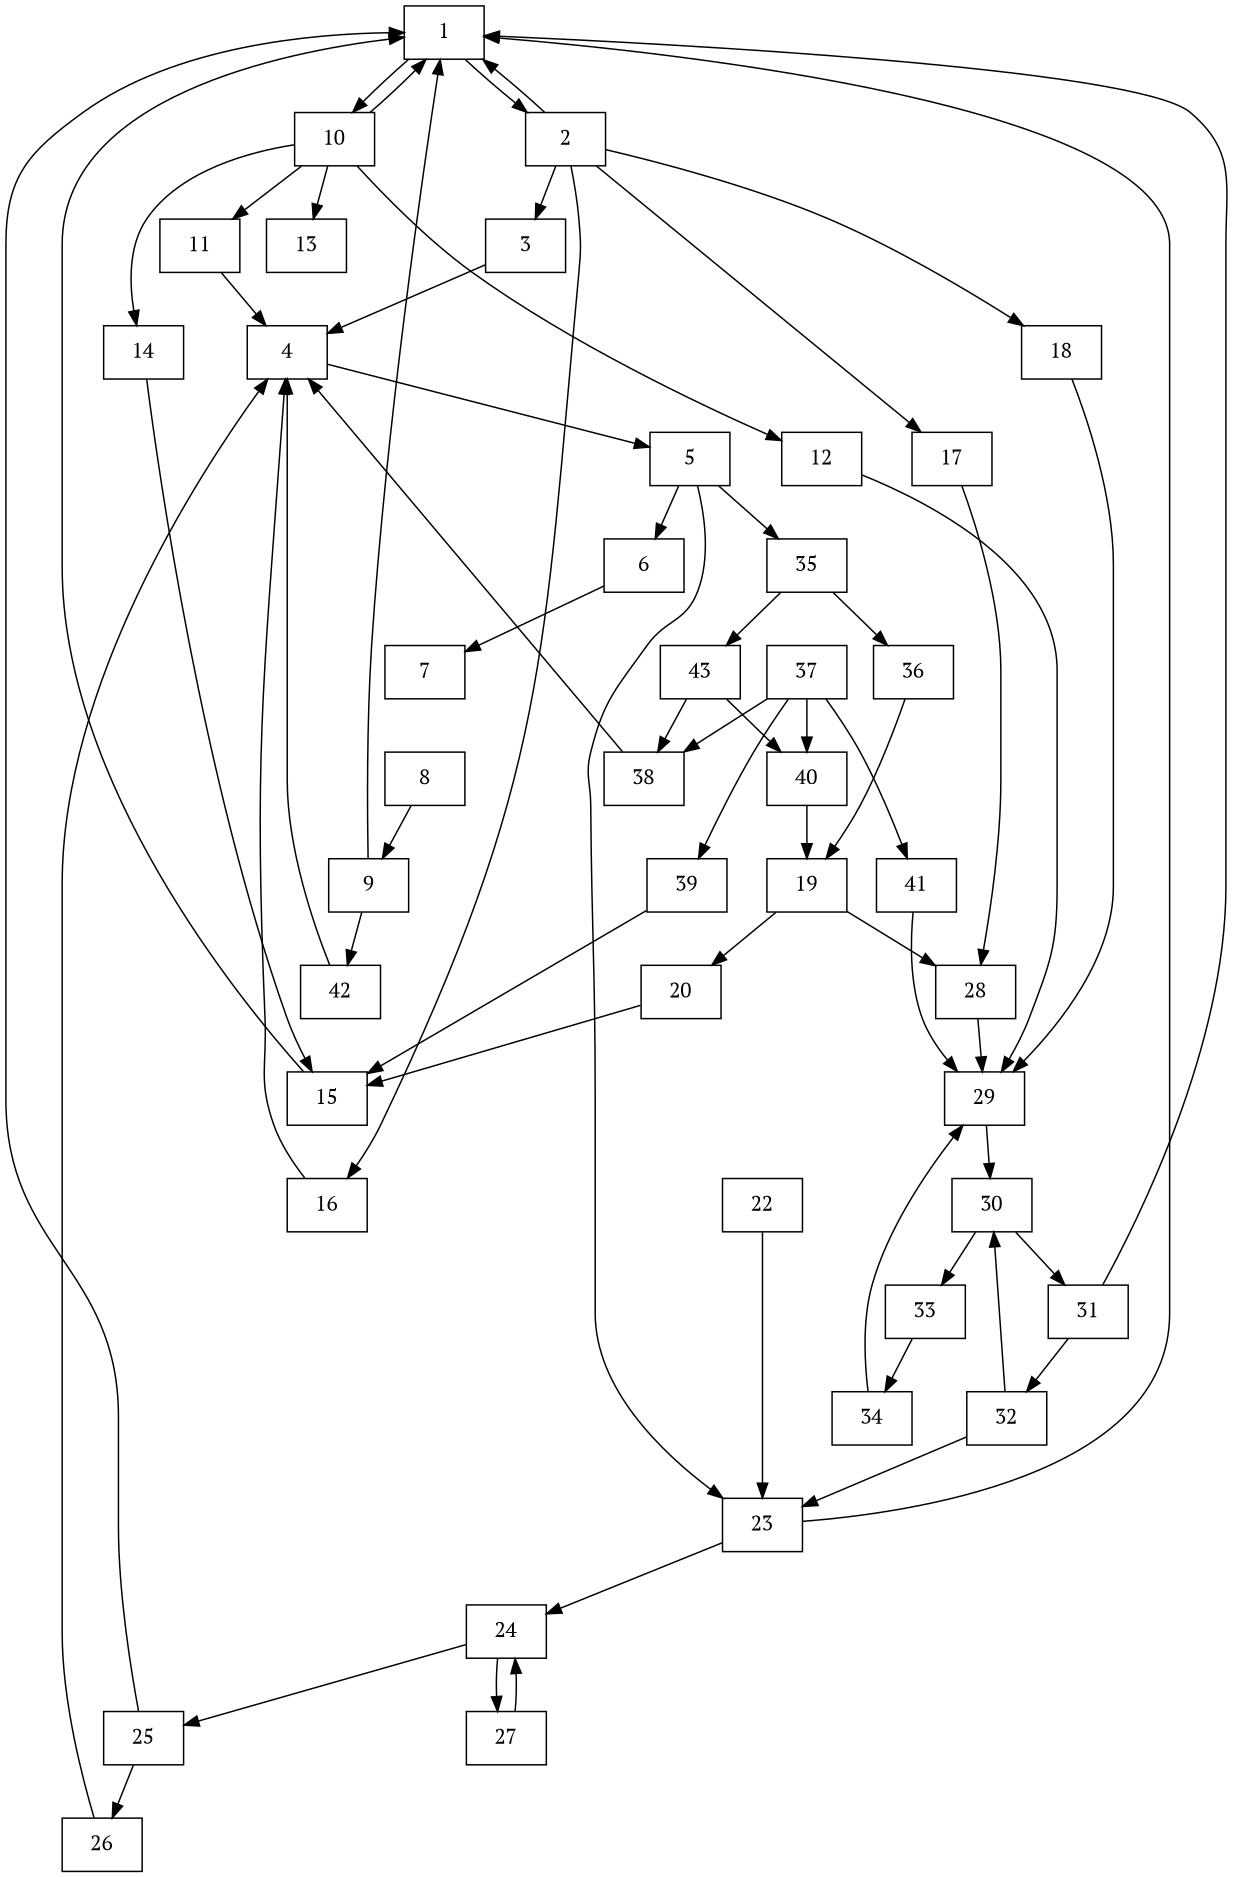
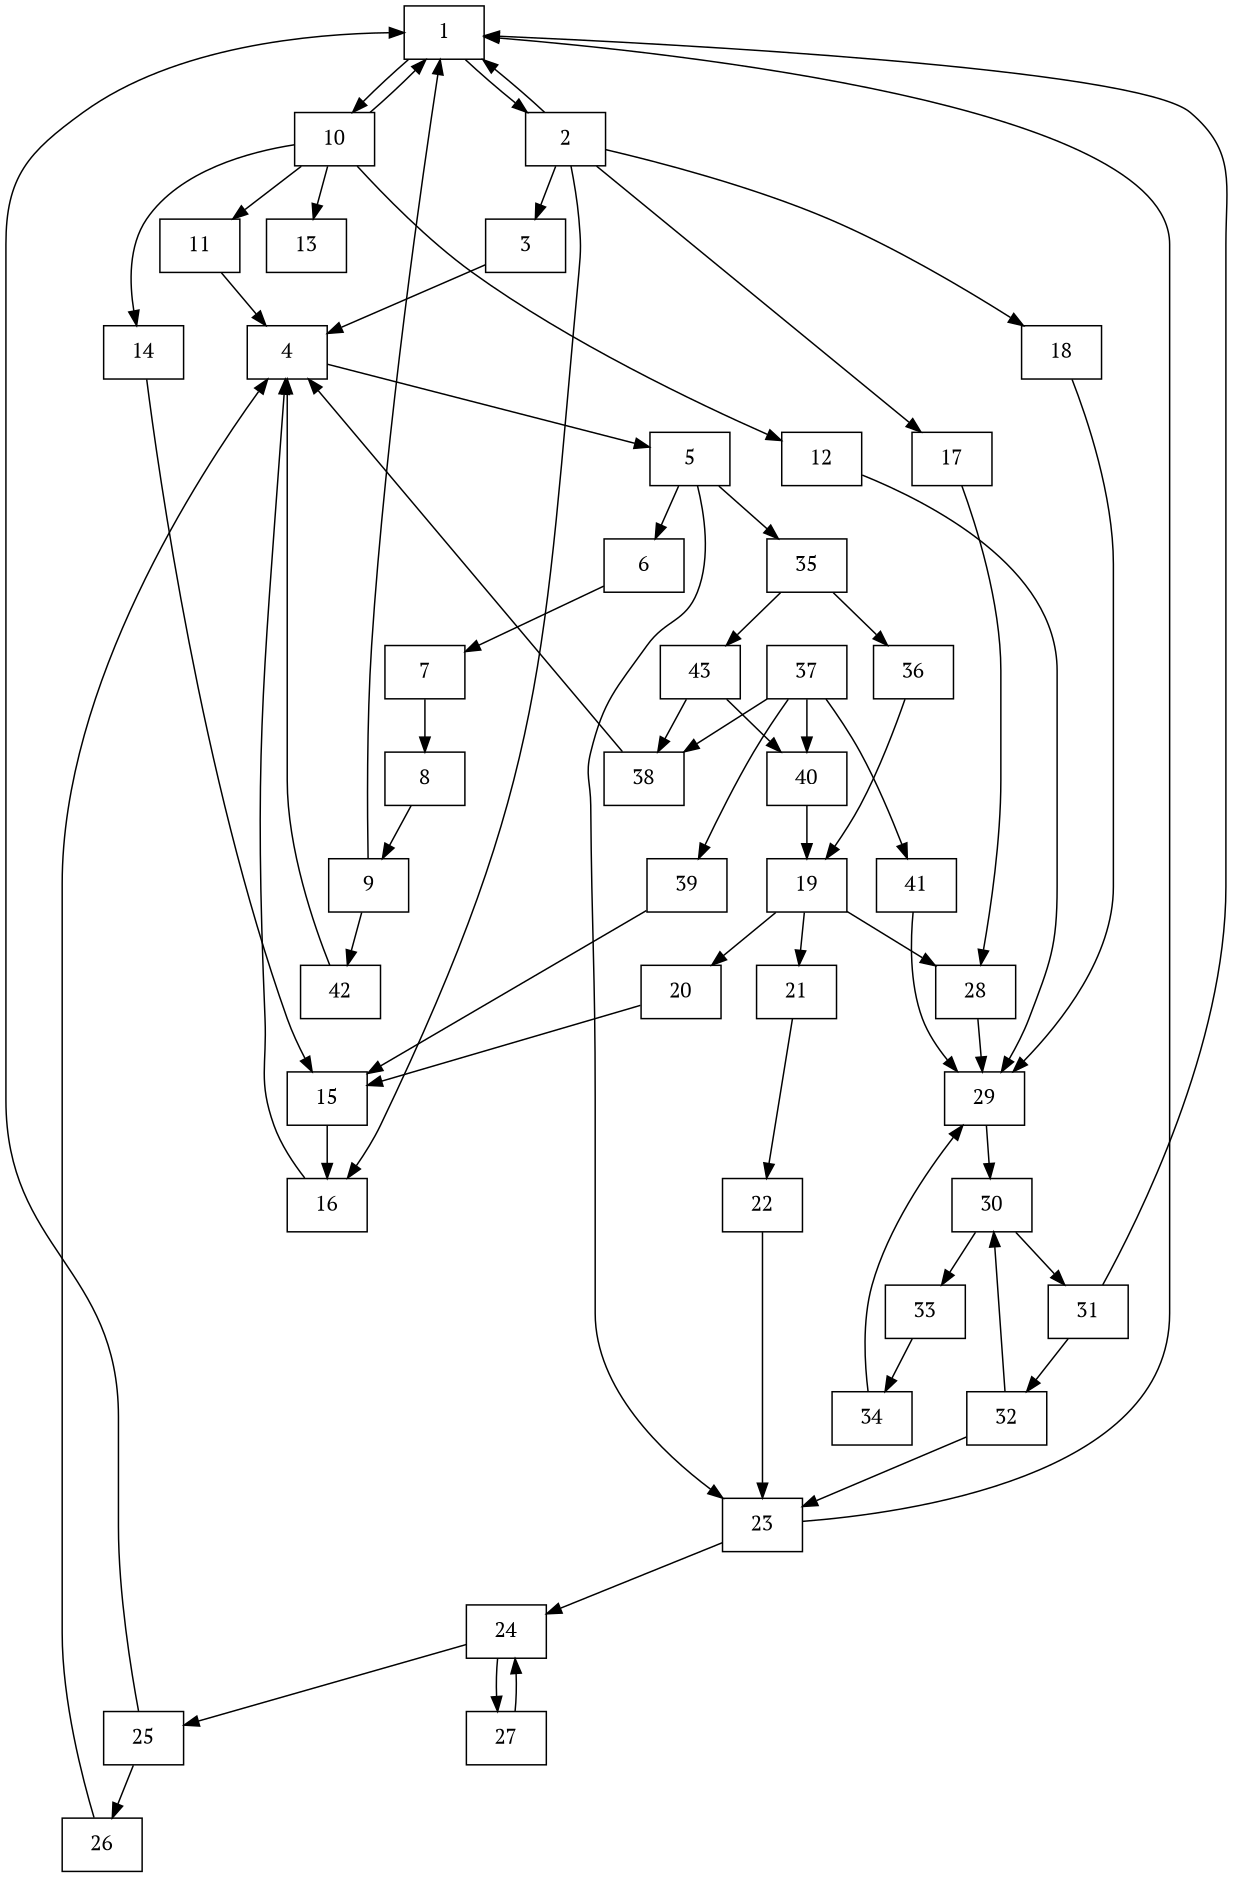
edge "15" -> "1": now "15" -> "16"
edge "7" -> "8": added
node "21": added
